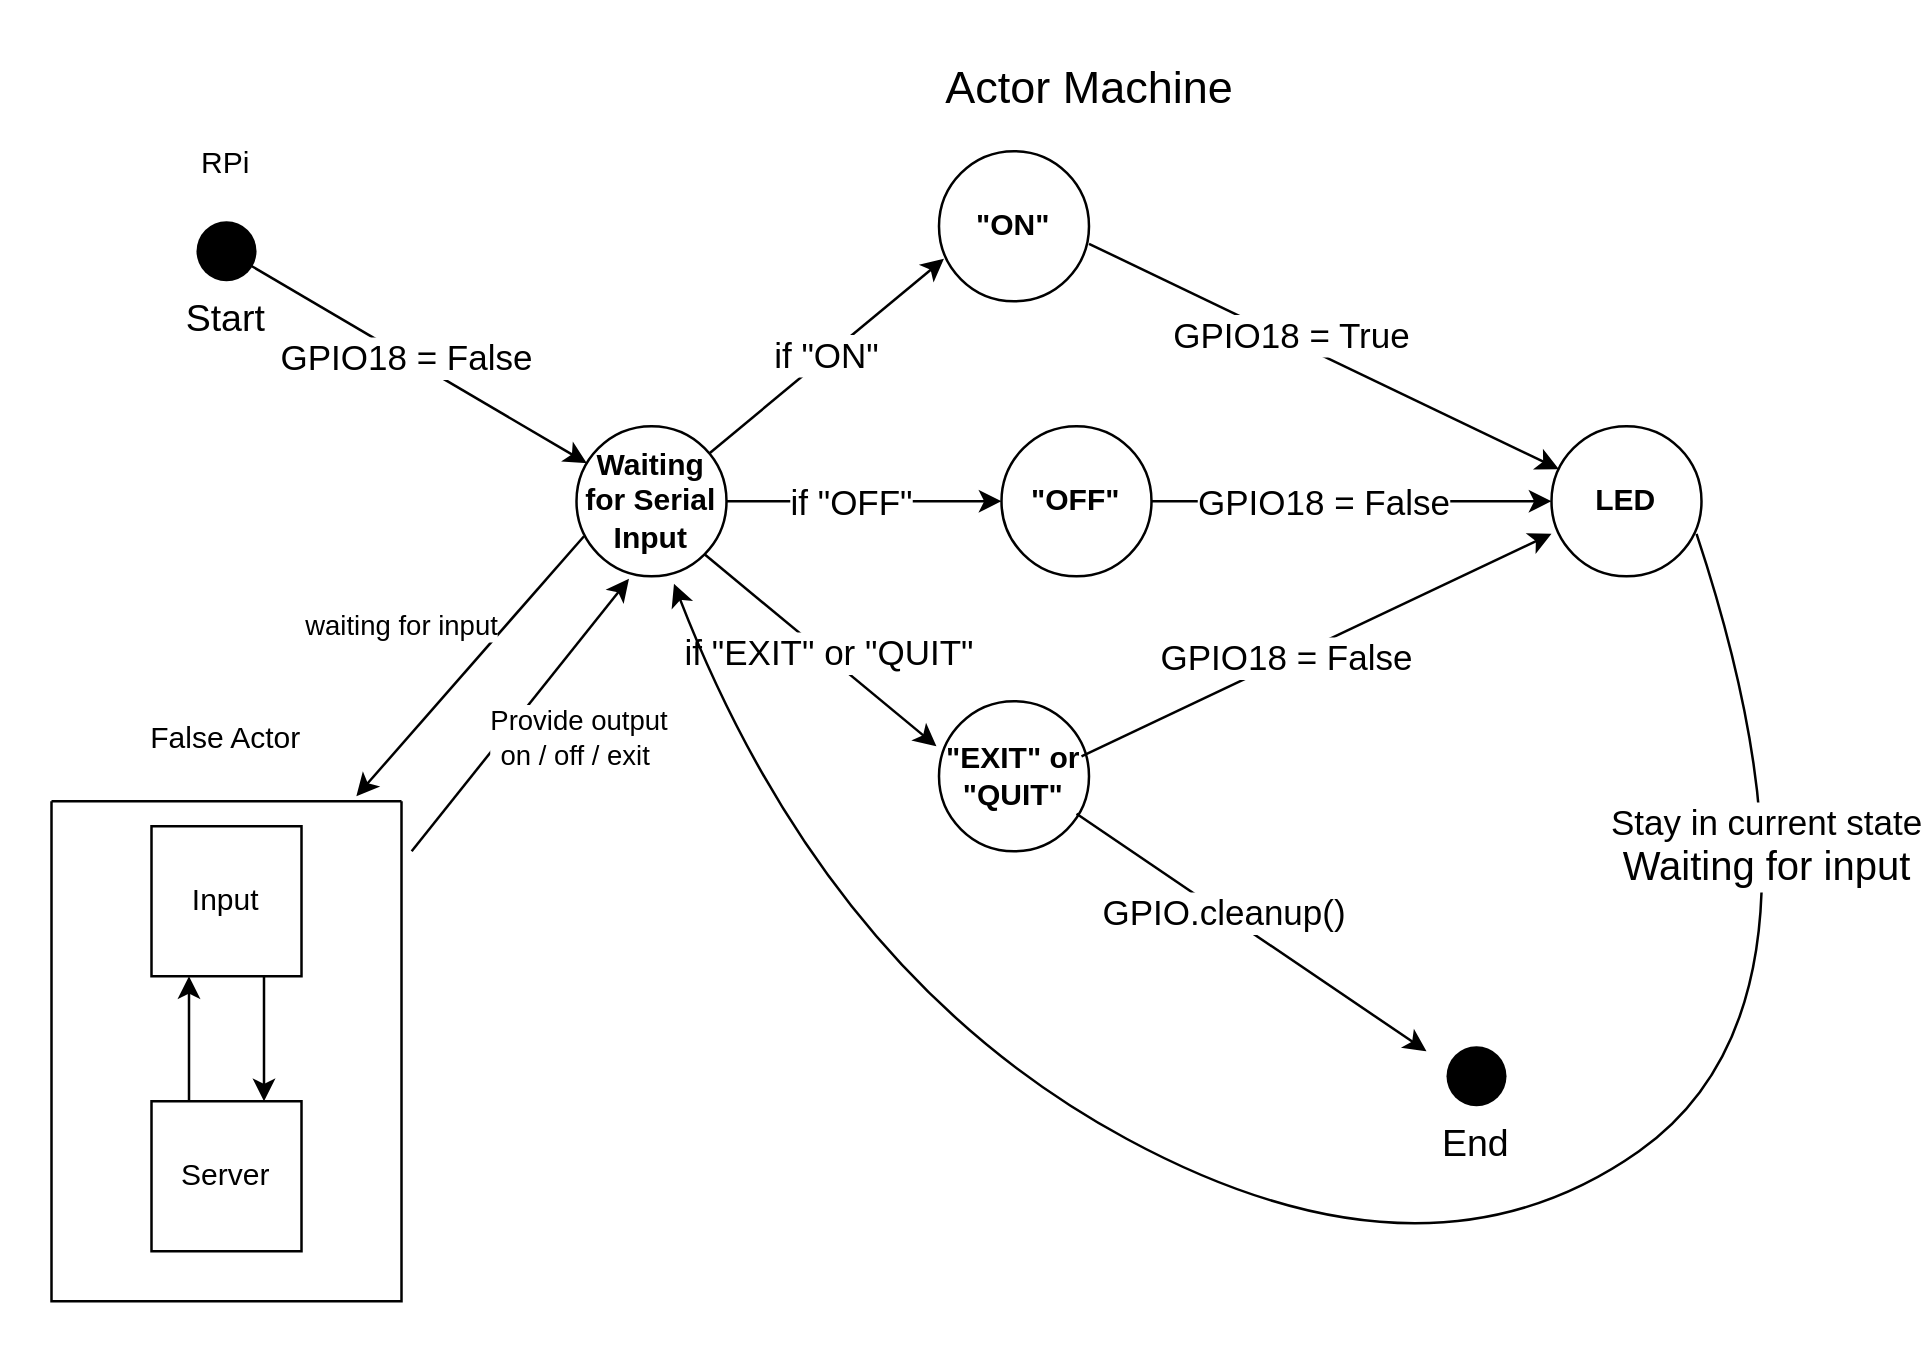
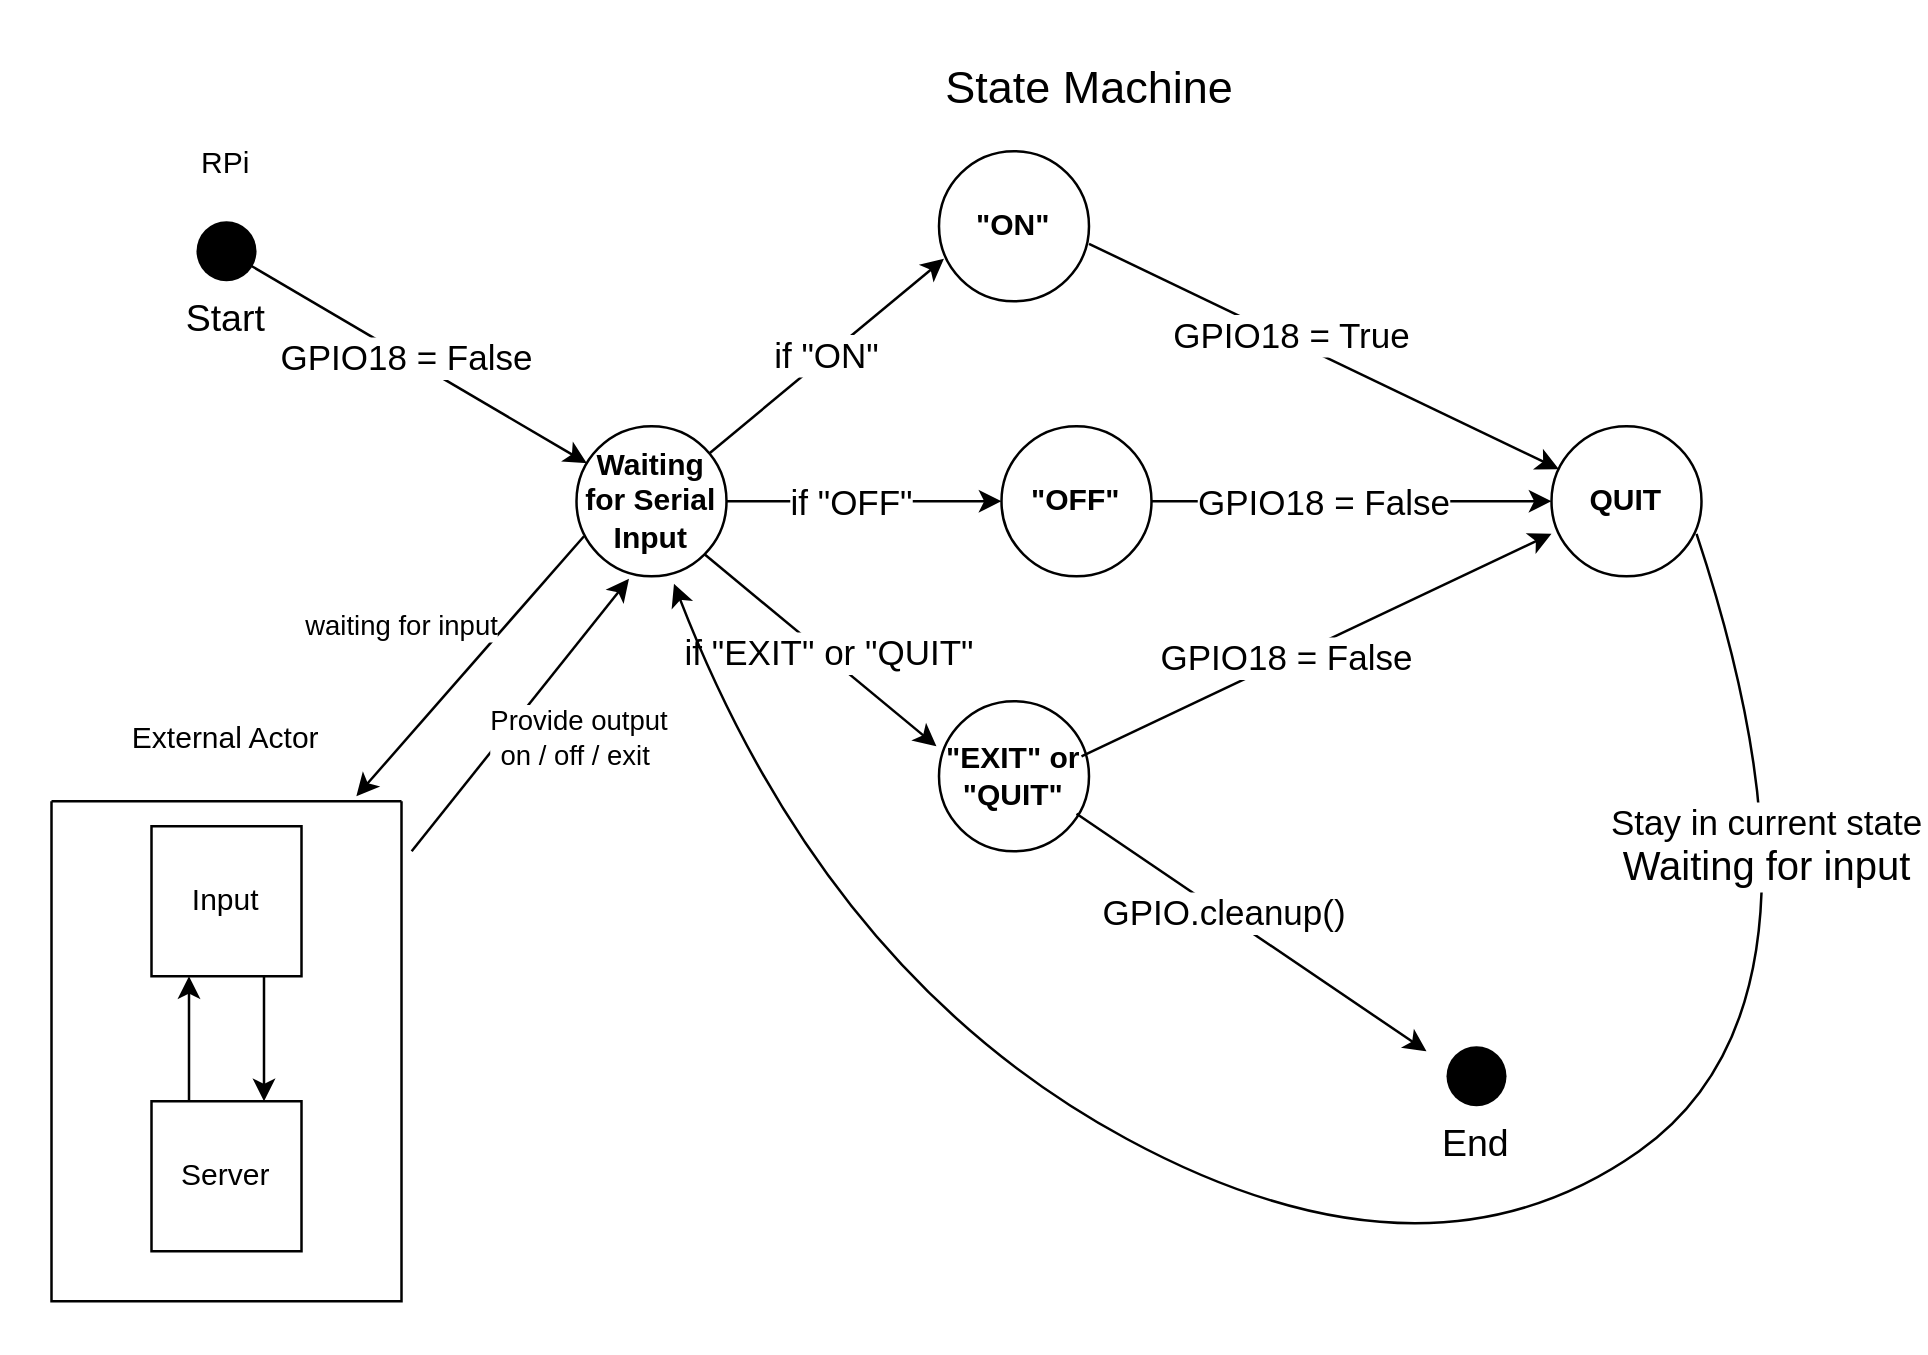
node "Actor Machine": label "Actor Machine" -> "State Machine"
node "LED": label "LED" -> "QUIT"
node "False Actor": label "False Actor" -> "External Actor"
